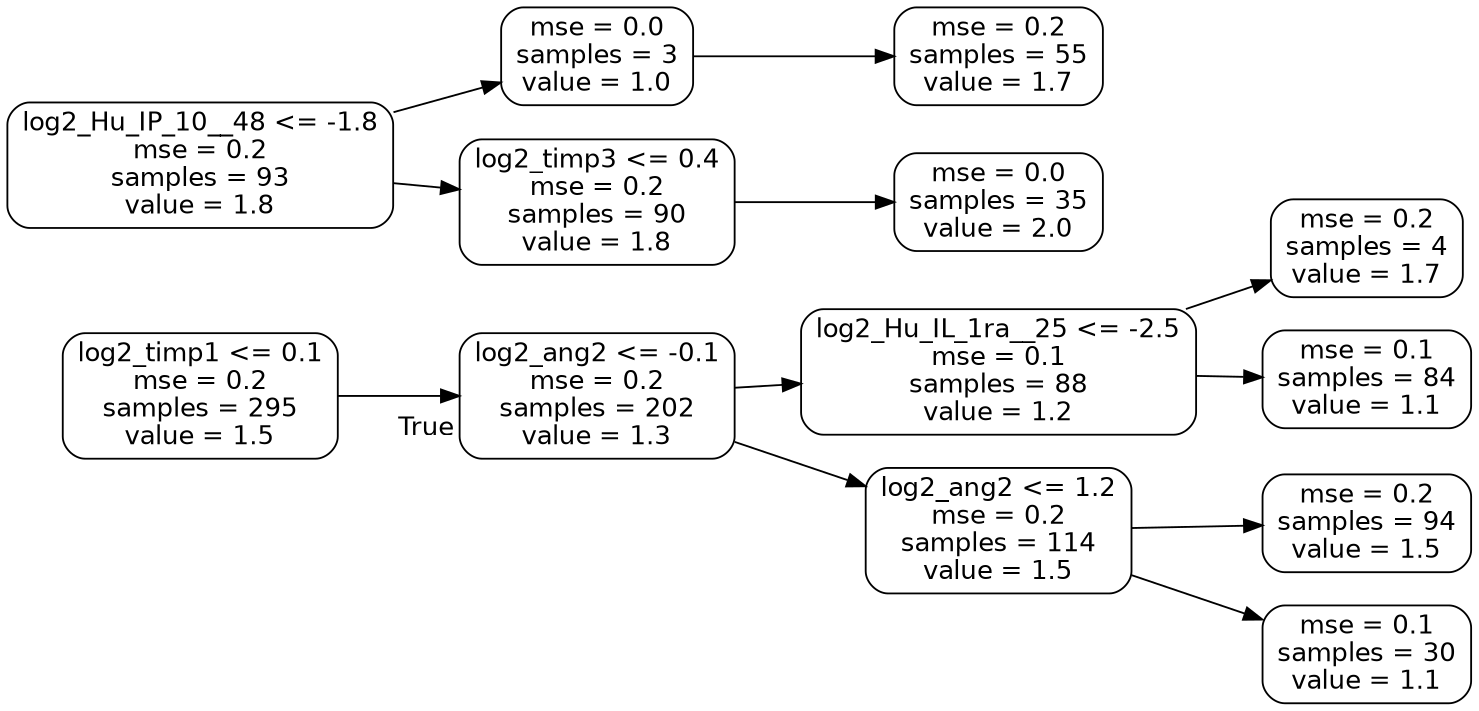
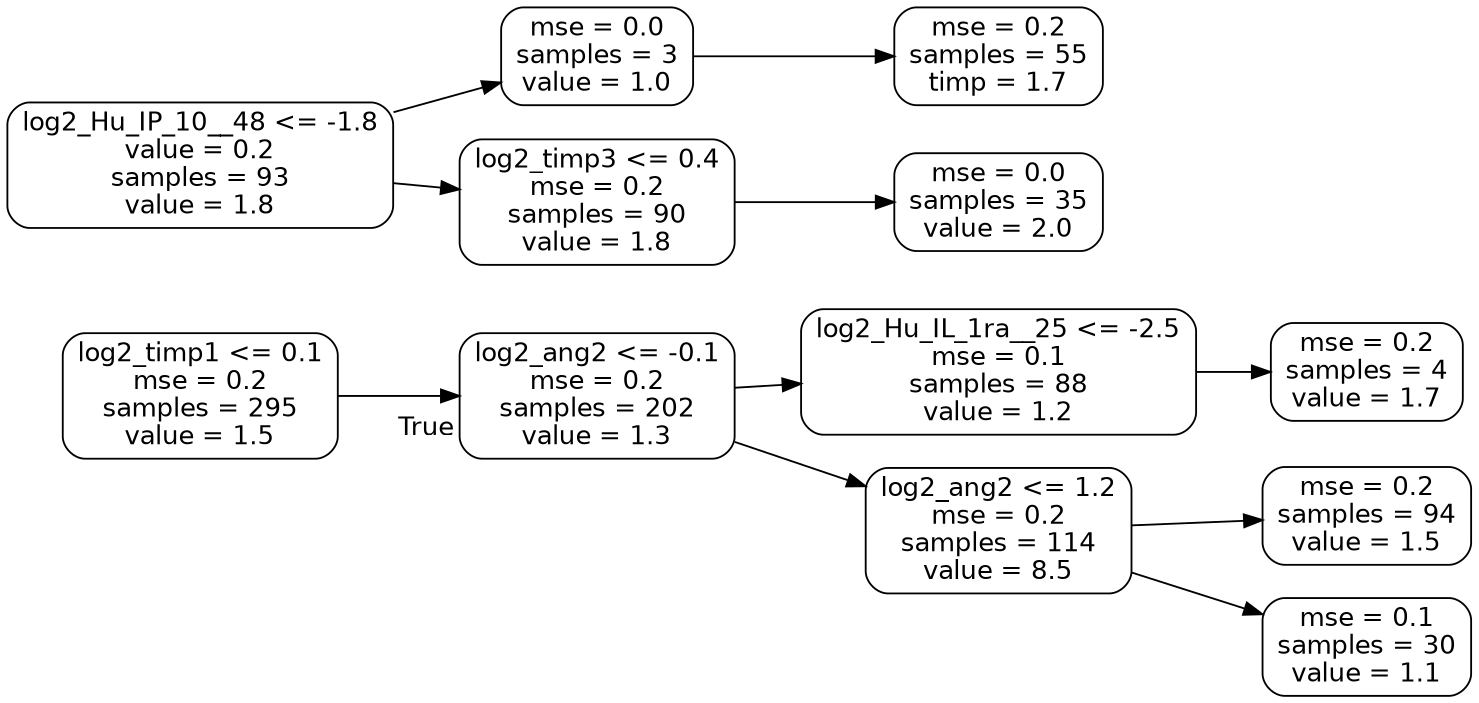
node "mse = 0.2 samples = 55 value = 1.7": label "mse = 0.2 samples = 55 value = 1.7" -> "mse = 0.2 samples = 55 timp = 1.7"
node "log2_Hu_IP_10__48 <= -1.8 mse = 0.2 samples = 93 value = 1.8": label "log2_Hu_IP_10__48 <= -1.8 mse = 0.2 samples = 93 value = 1.8" -> "log2_Hu_IP_10__48 <= -1.8 value = 0.2 samples = 93 value = 1.8"
node "mse = 0.1 samples = 84 value = 1.1": removed
node "log2_ang2 <= 1.2 mse = 0.2 samples = 114 value = 1.5": label "log2_ang2 <= 1.2 mse = 0.2 samples = 114 value = 1.5" -> "log2_ang2 <= 1.2 mse = 0.2 samples = 114 value = 8.5"
